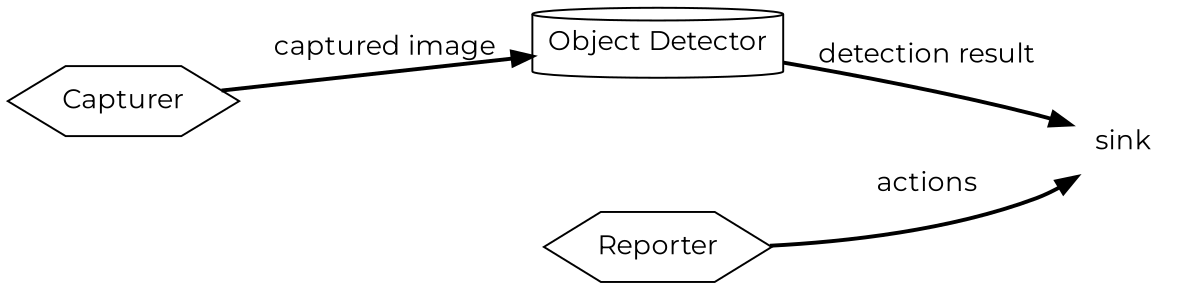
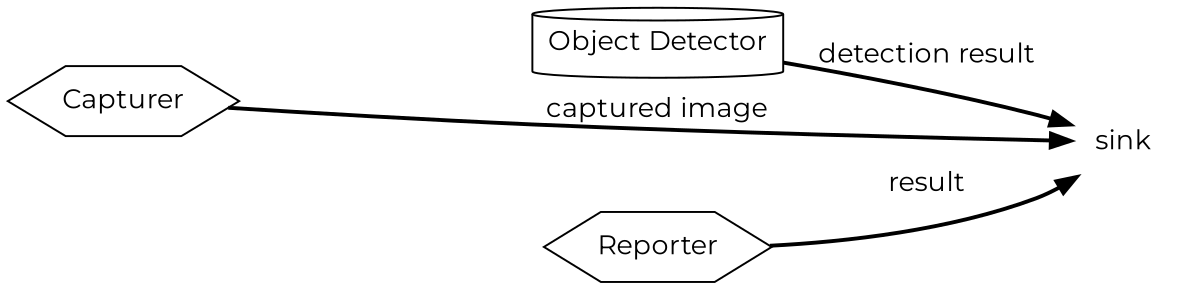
edge "Capturer" -> "Object Detector": now "Capturer" -> "sink"
edge "Reporter" -> "sink": label "actions" -> "result"
